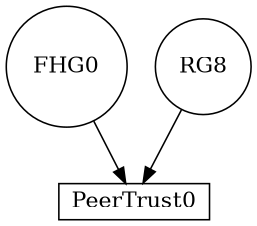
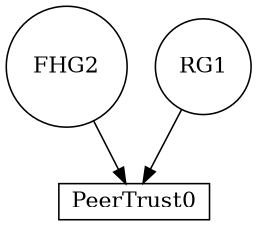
node "FHG0": label "FHG0" -> "FHG2"
node "RG8": label "RG8" -> "RG1"
